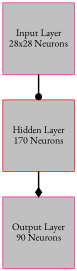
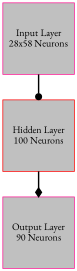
node "Input Layer 28x28 Neurons": label "Input Layer 28x28 Neurons" -> "Input Layer 28x58 Neurons"
node "Hidden Layer 170 Neurons": label "Hidden Layer 170 Neurons" -> "Hidden Layer 100 Neurons"
